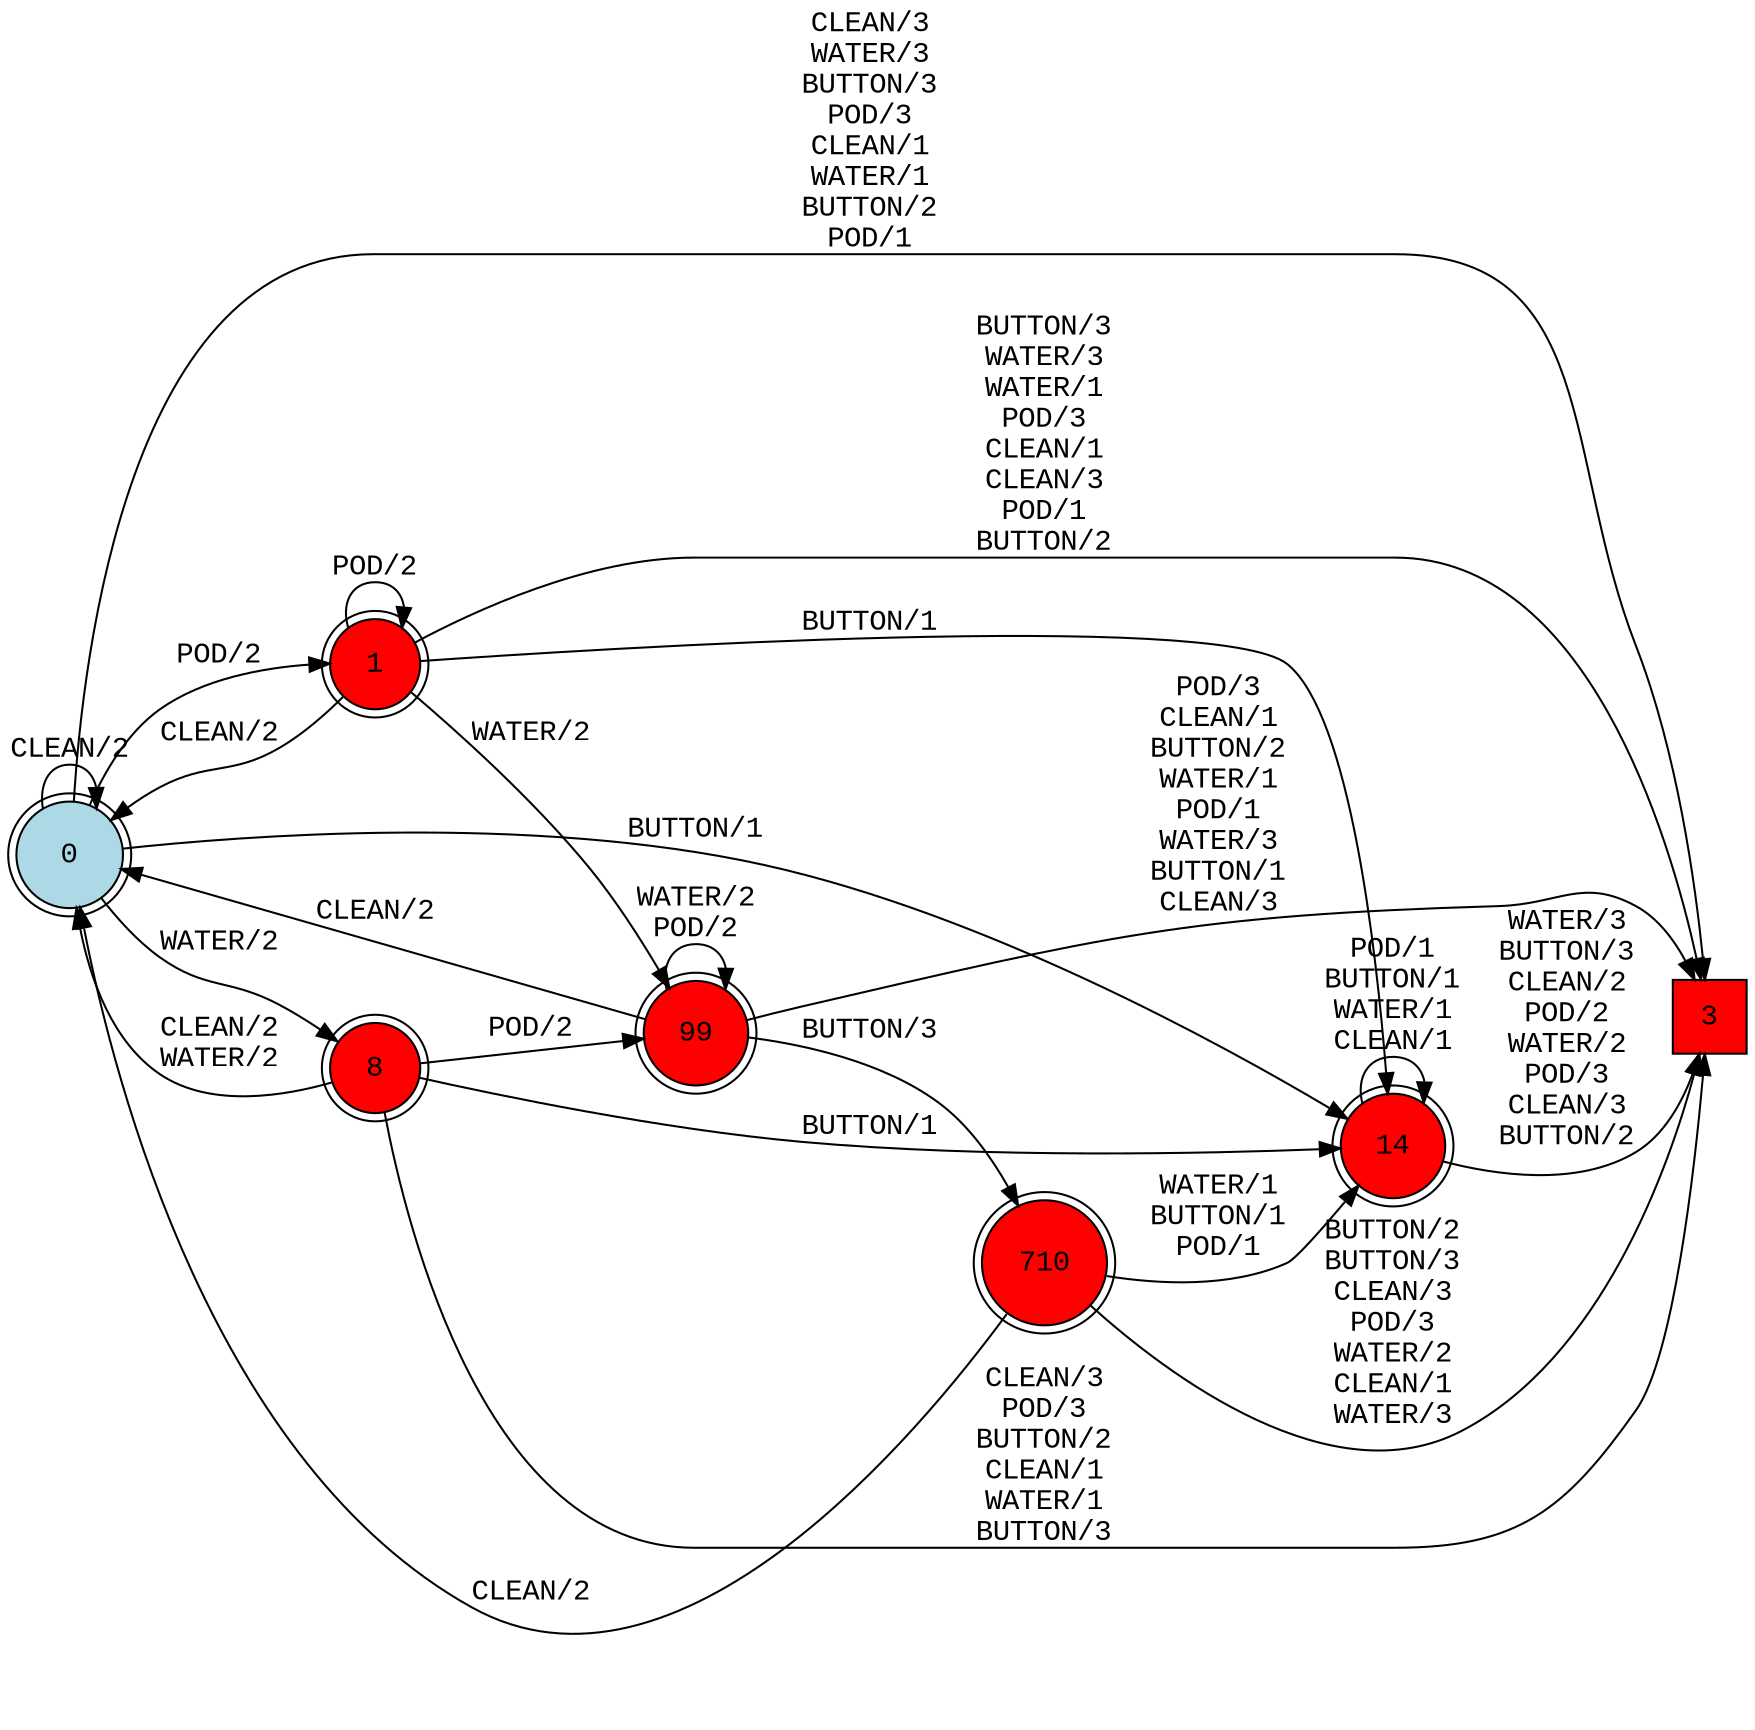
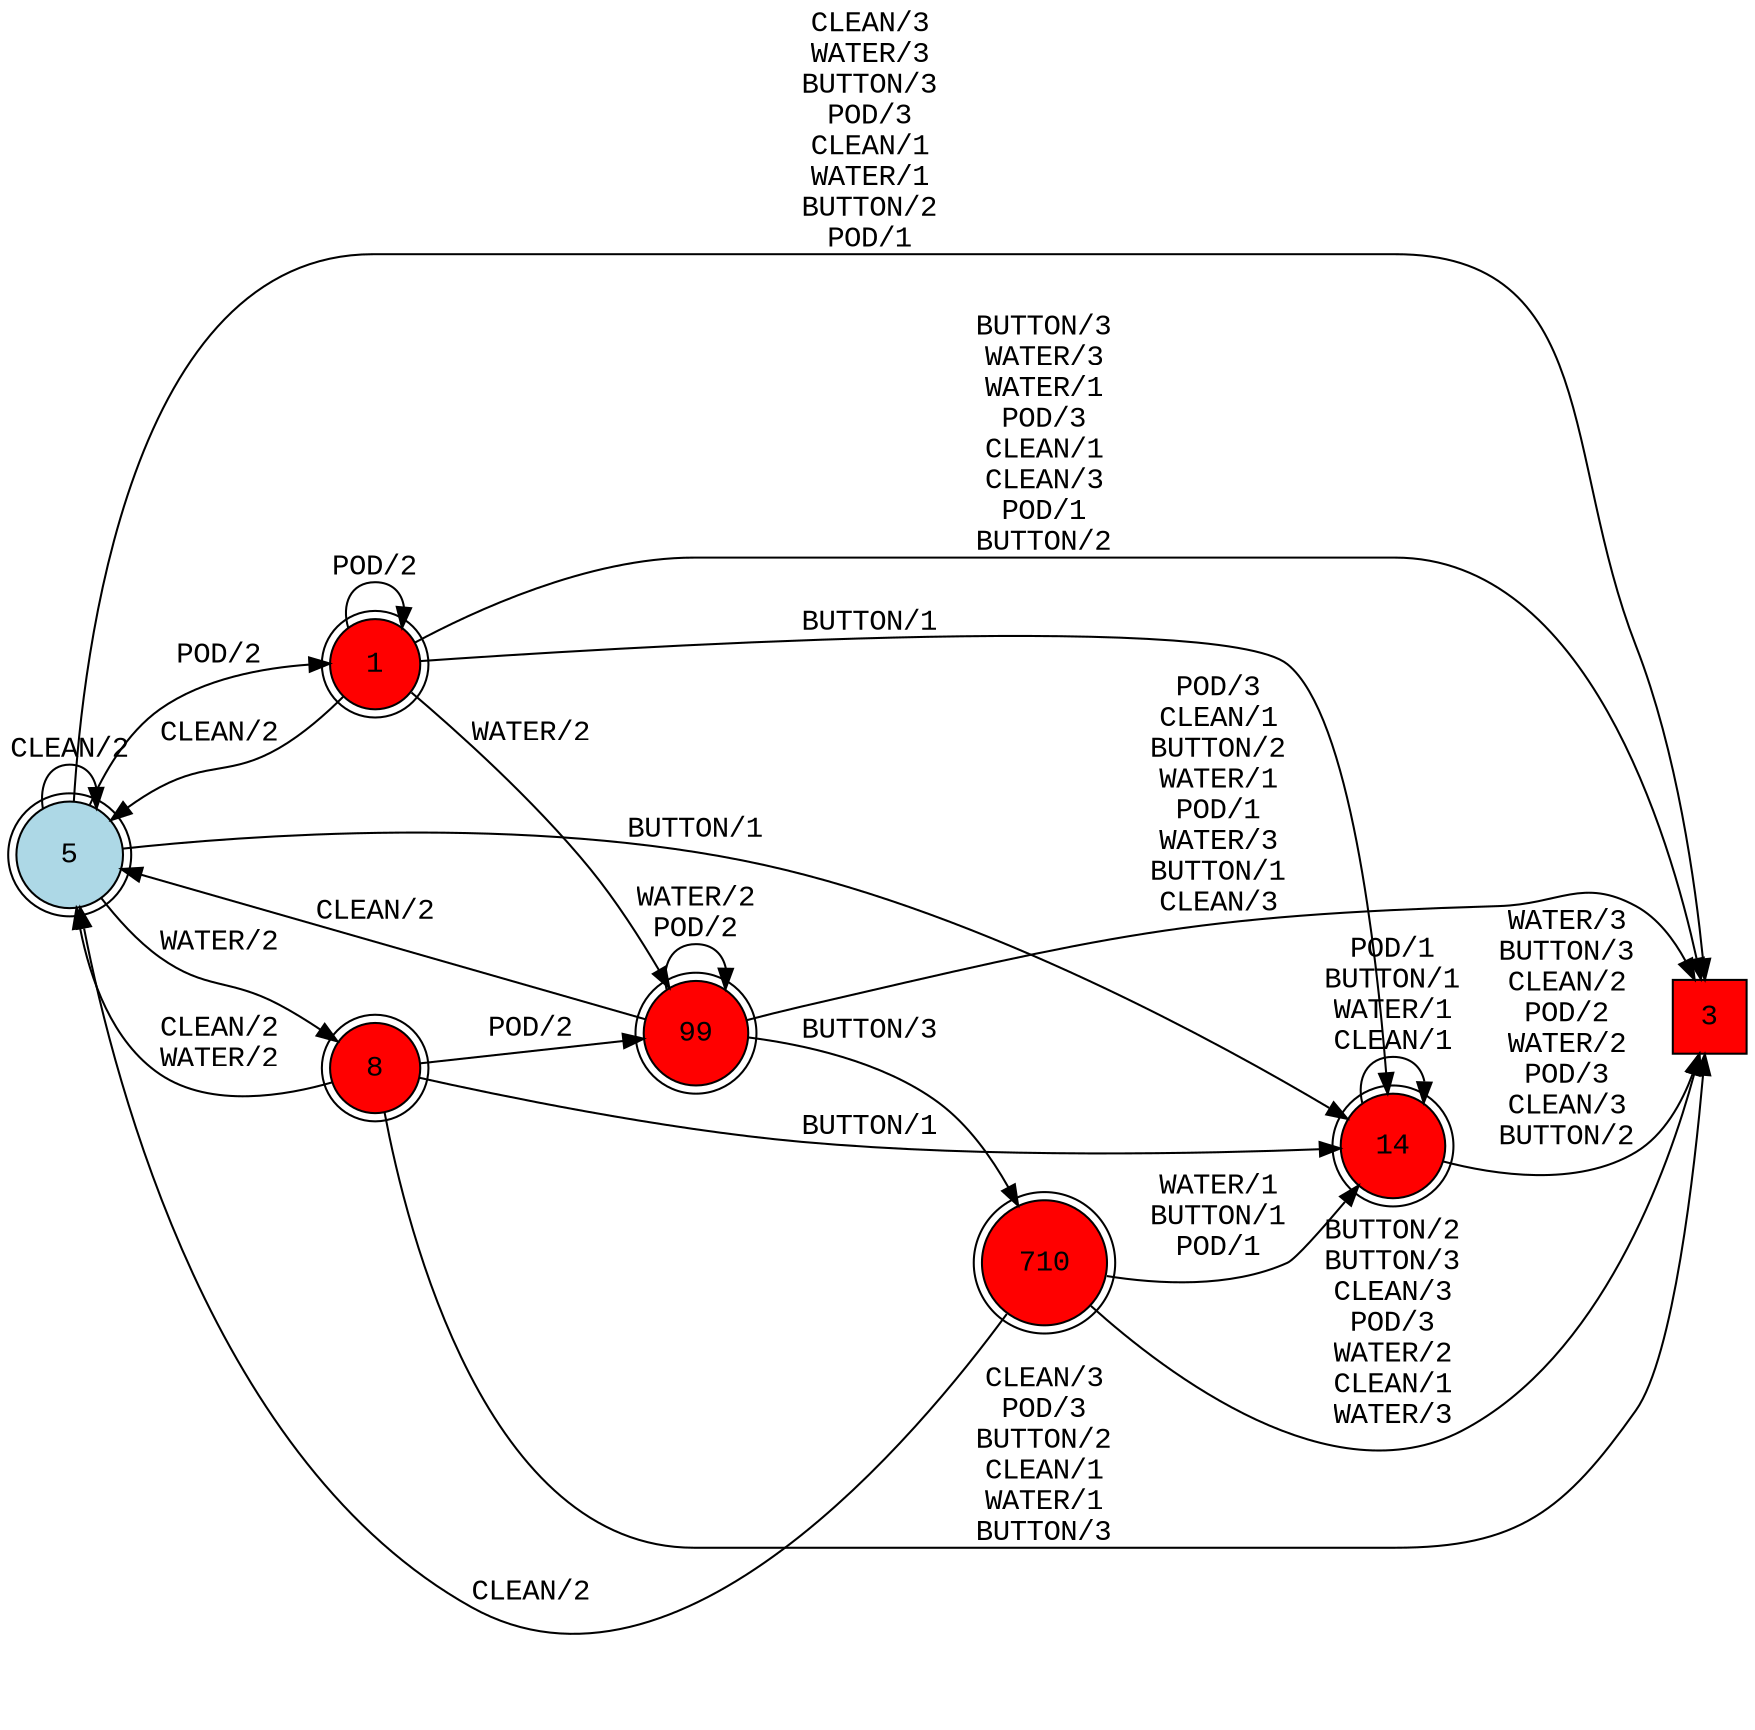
node "0": label "0" -> "5"
